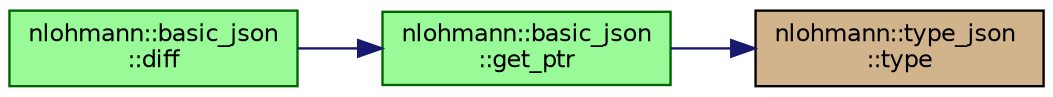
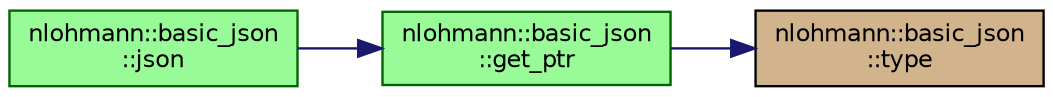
node "nlohmann::basic_json ::diff": label "nlohmann::basic_json ::diff" -> "nlohmann::basic_json ::json"
node "nlohmann::type_json ::type": label "nlohmann::type_json ::type" -> "nlohmann::basic_json ::type"
